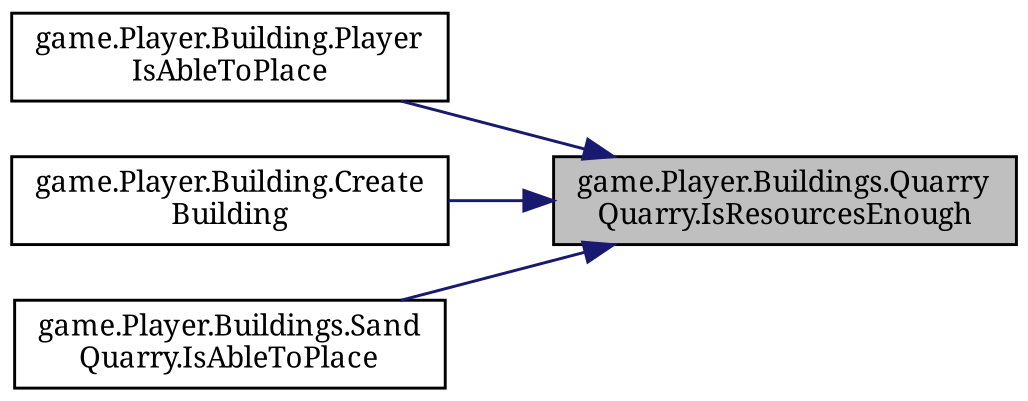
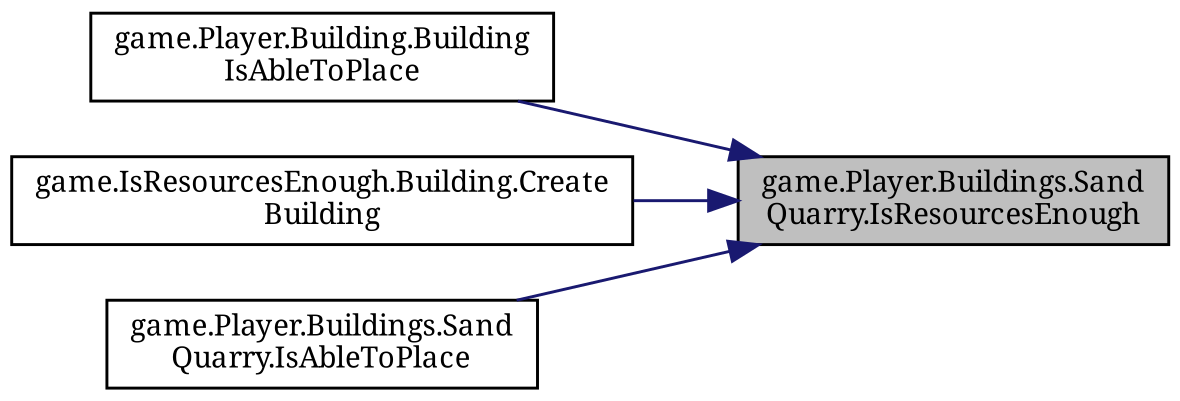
node "game.Player.Building.Player IsAbleToPlace": label "game.Player.Building.Player IsAbleToPlace" -> "game.Player.Building.Building IsAbleToPlace"
node "game.Player.Building.Create Building": label "game.Player.Building.Create Building" -> "game.IsResourcesEnough.Building.Create Building"
node "game.Player.Buildings.Quarry Quarry.IsResourcesEnough": label "game.Player.Buildings.Quarry Quarry.IsResourcesEnough" -> "game.Player.Buildings.Sand Quarry.IsResourcesEnough"
